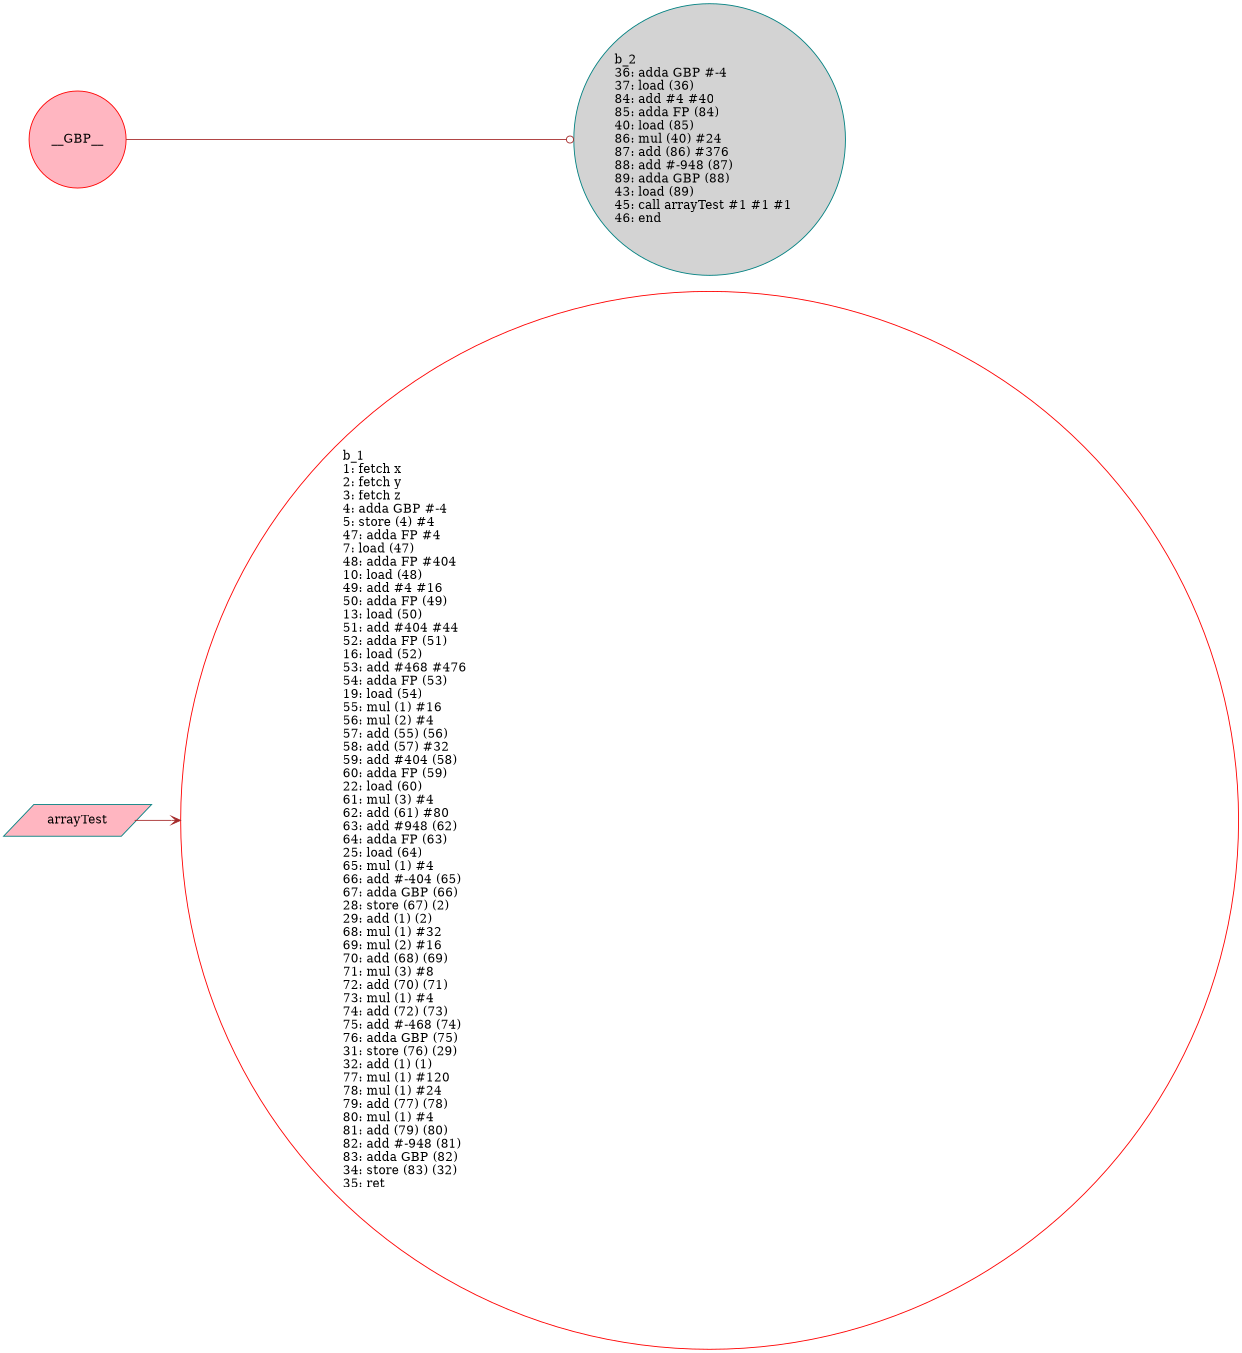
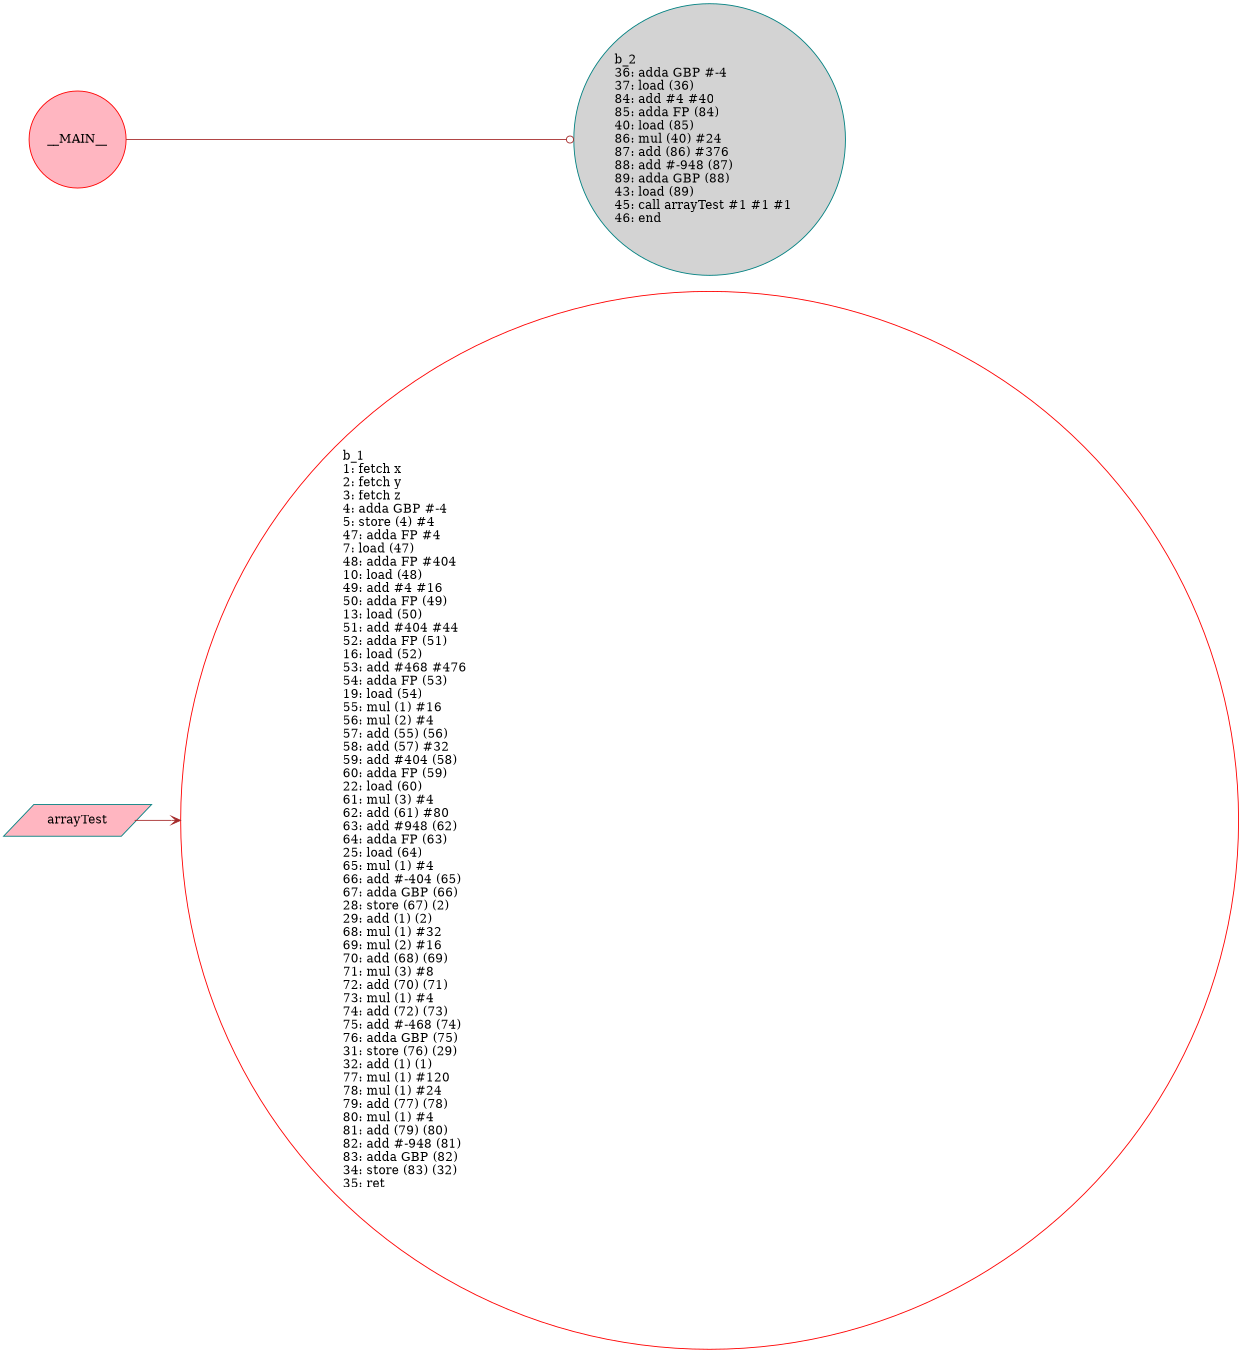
node "__GBP__": label "__GBP__" -> "__MAIN__"
